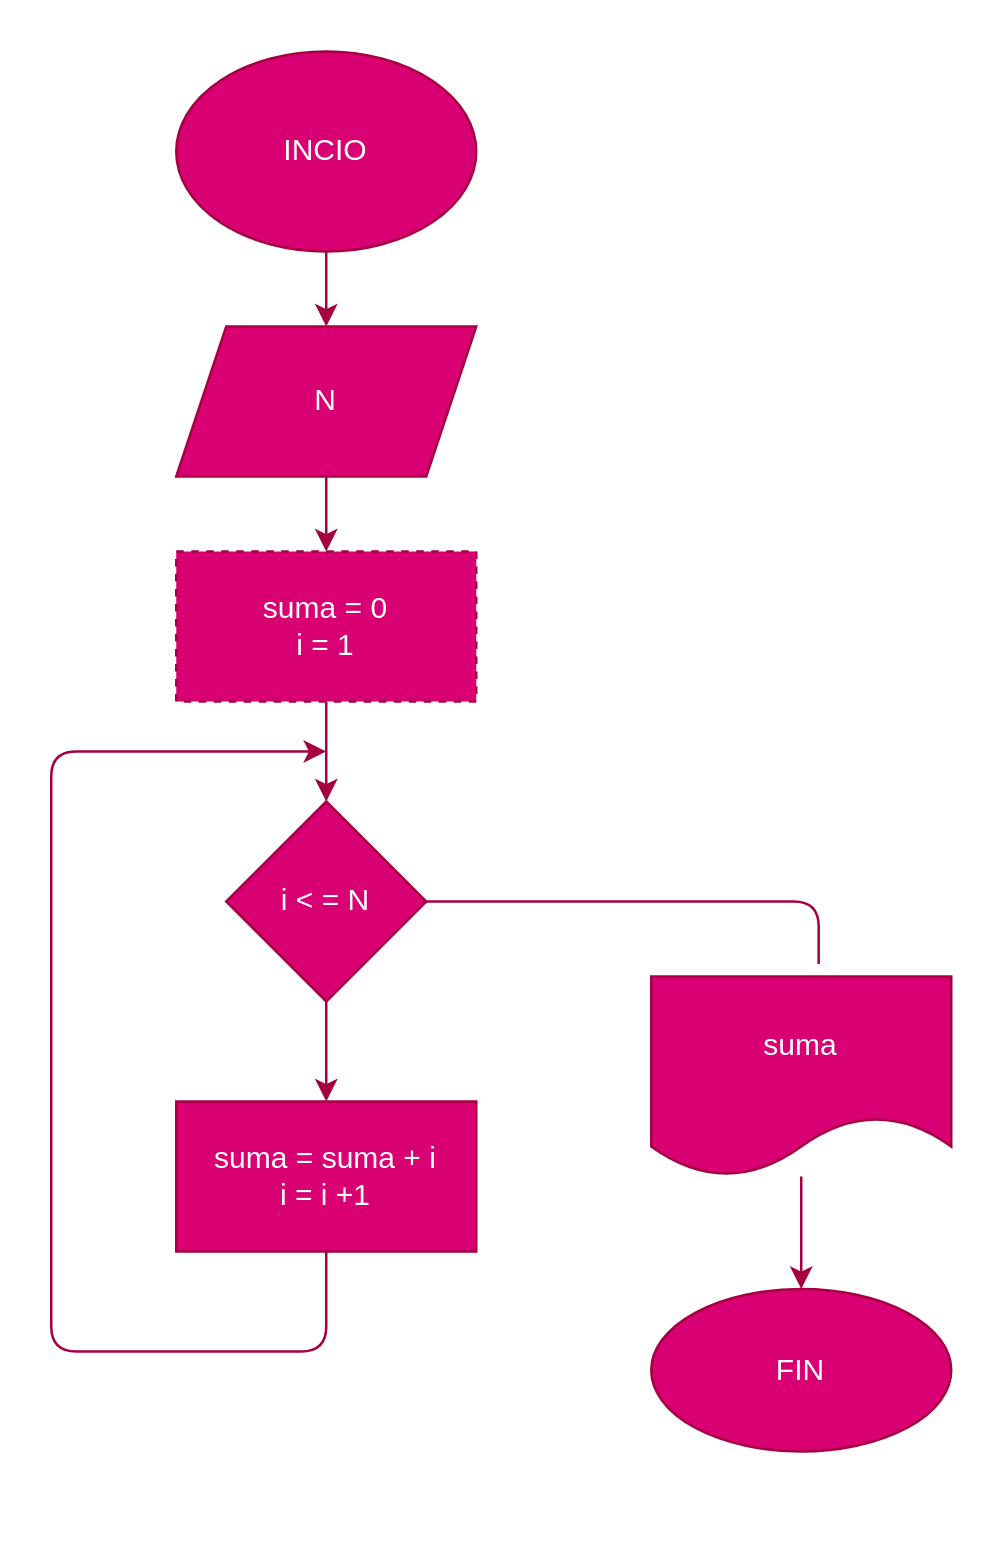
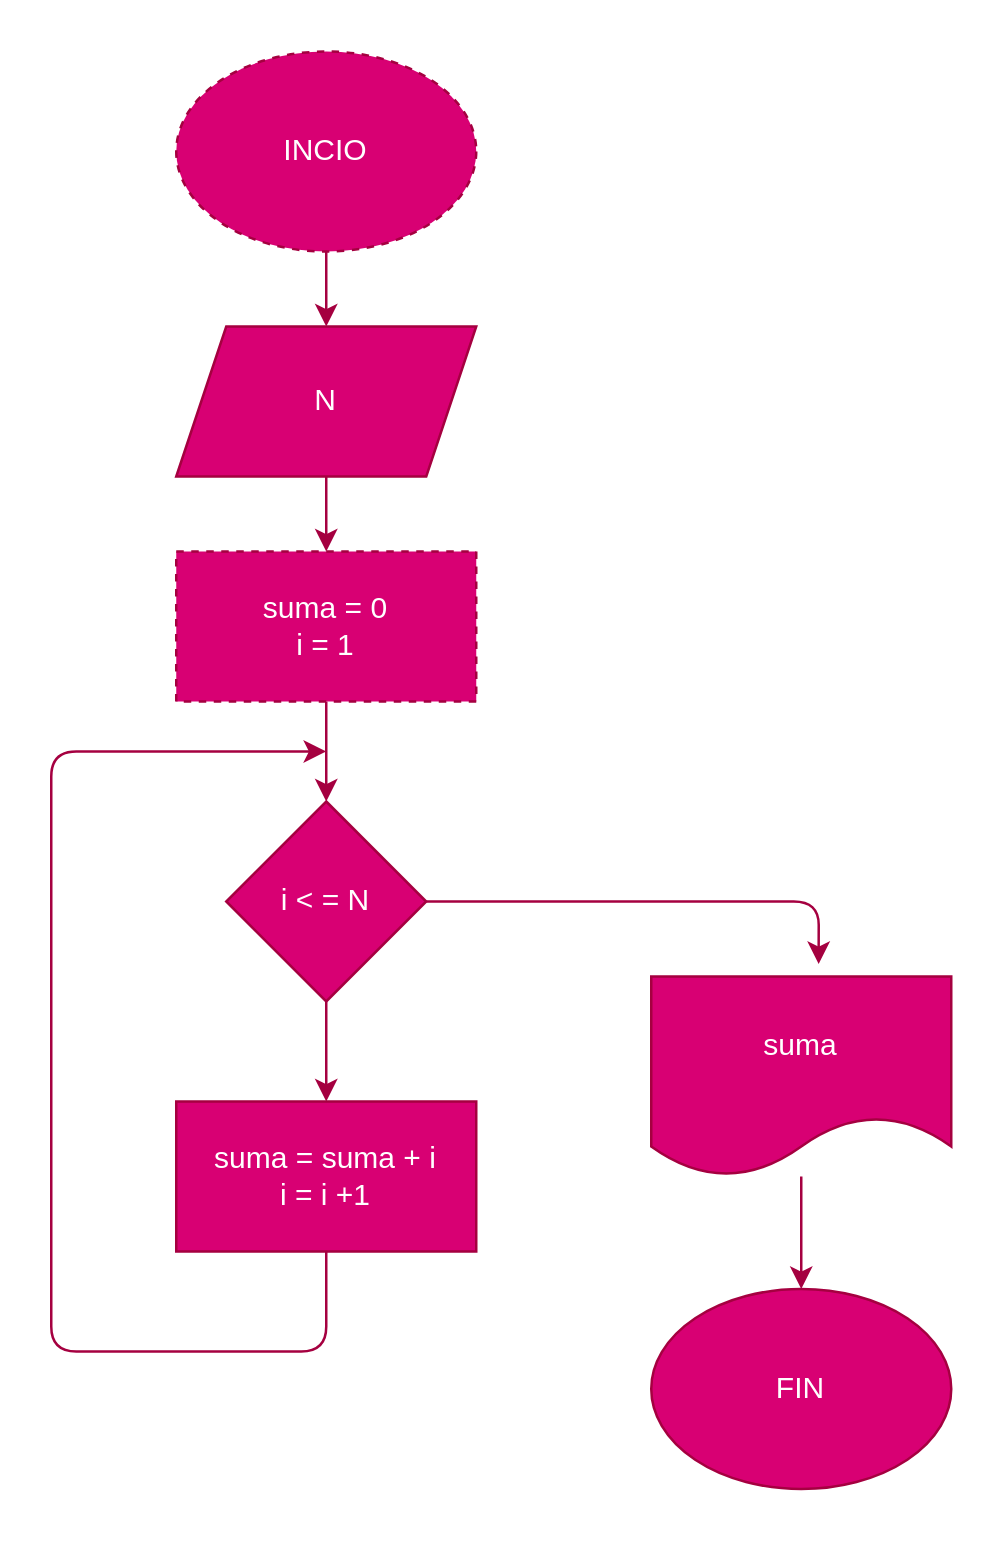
node "INCIO": style solid -> dashed
edge "i < = N" -- "suma": arrowhead none -> classic
node "FIN": size 300x163 -> 300x200
